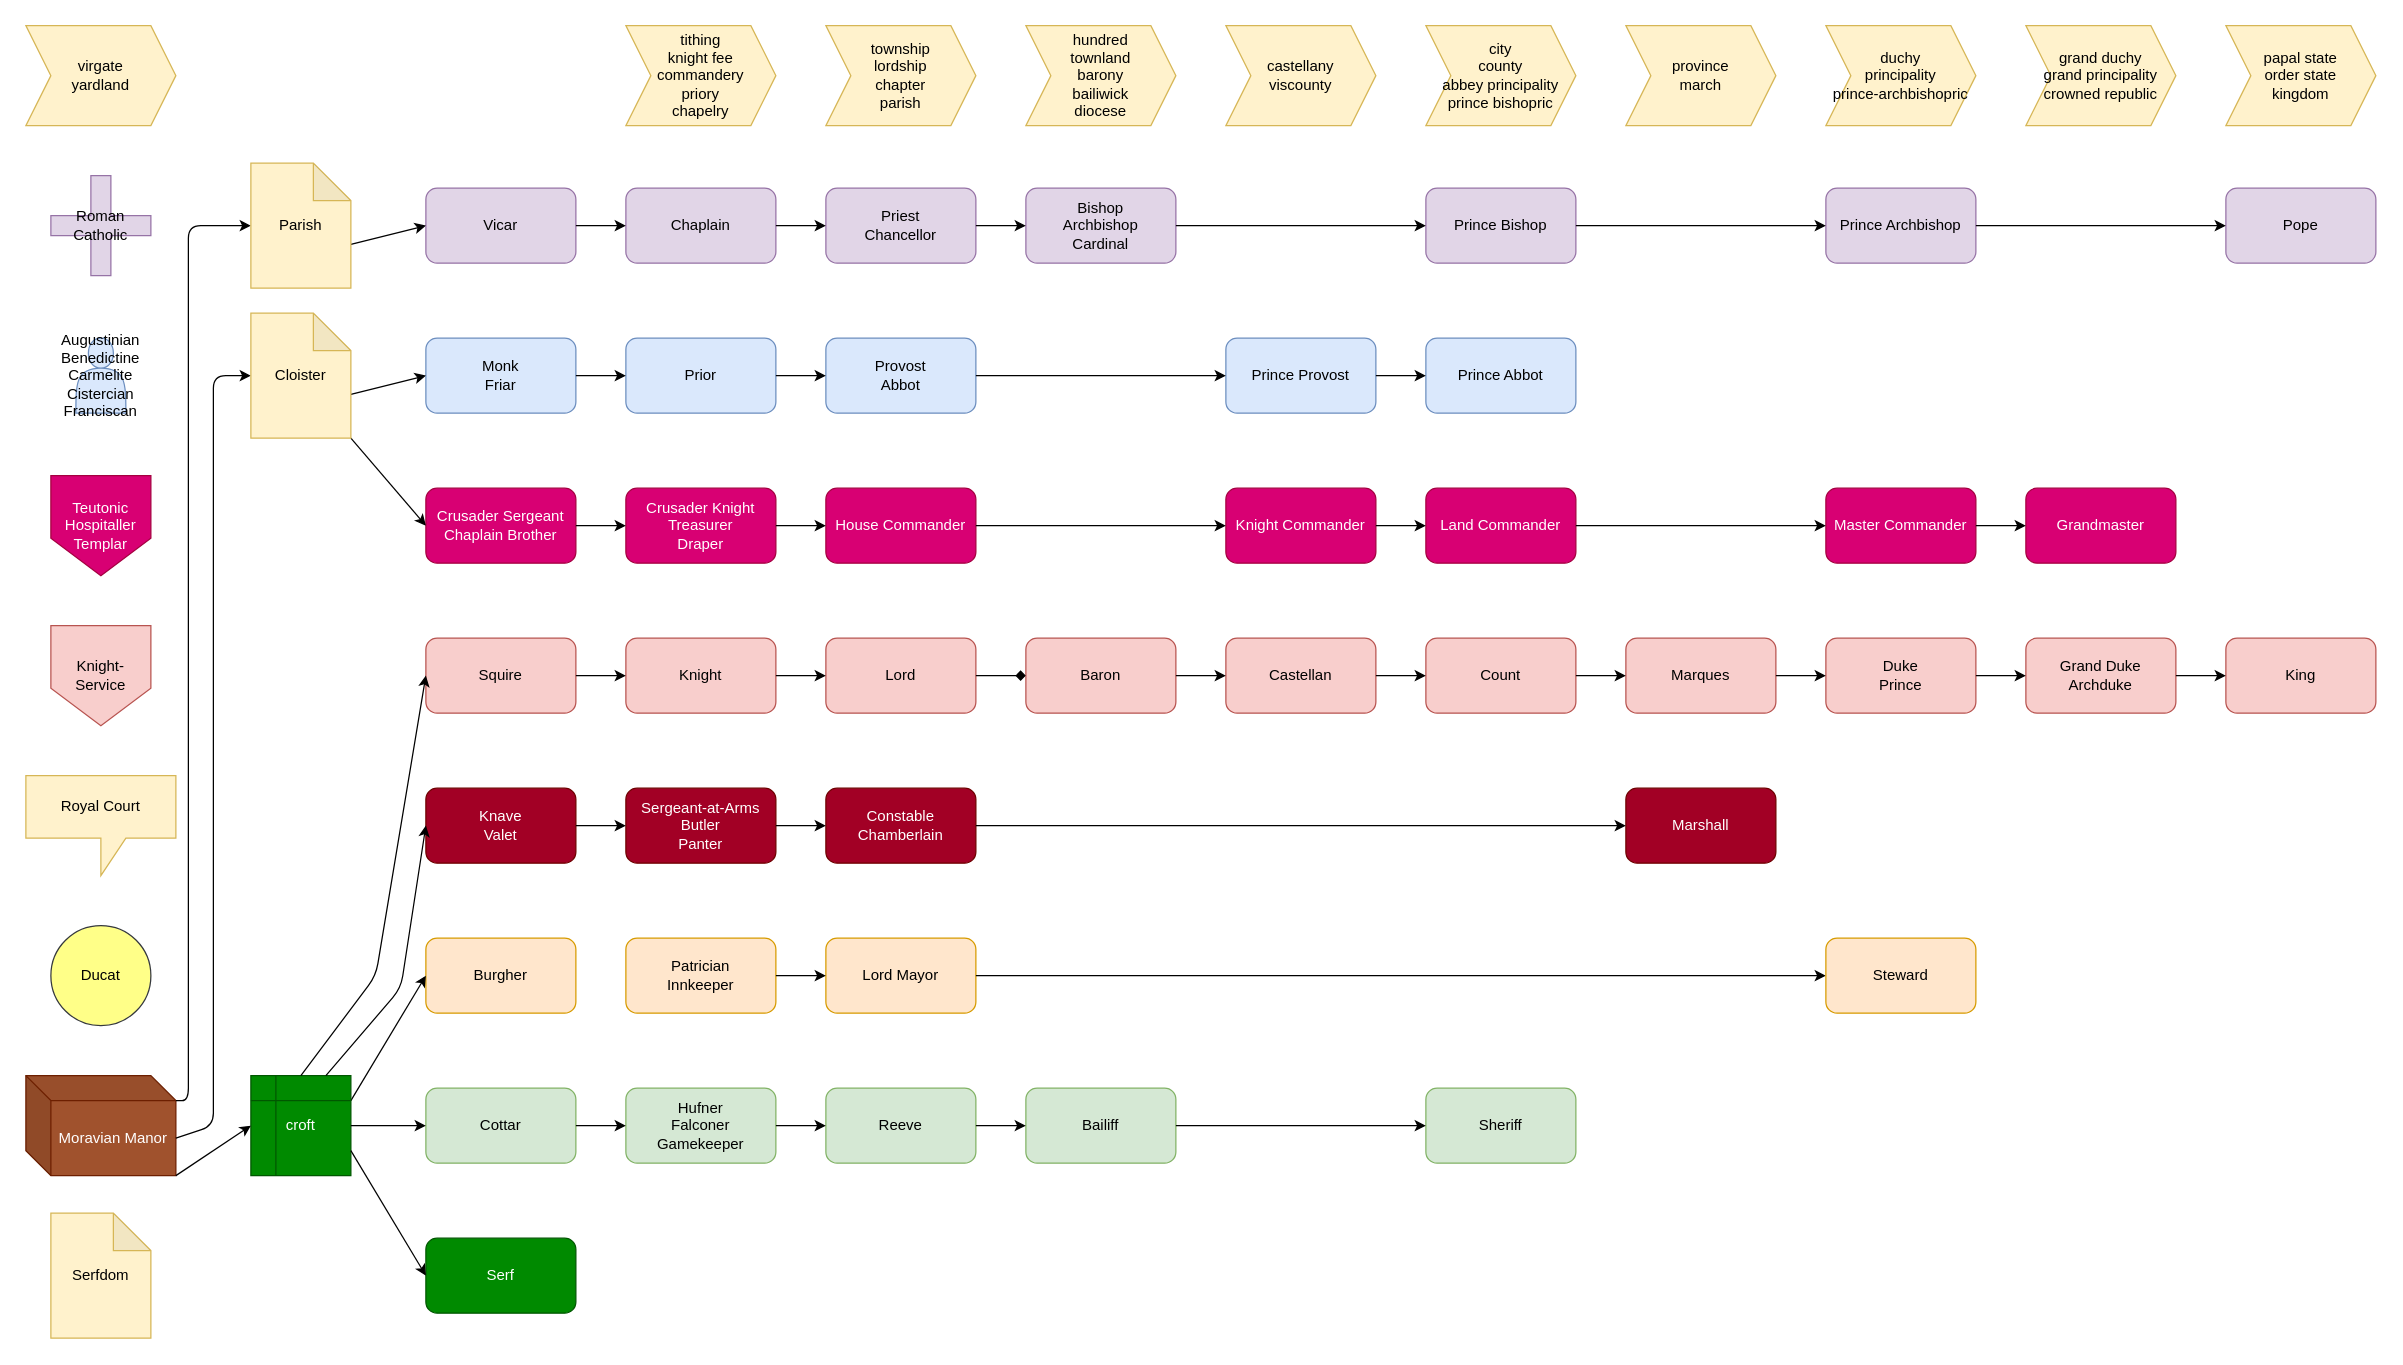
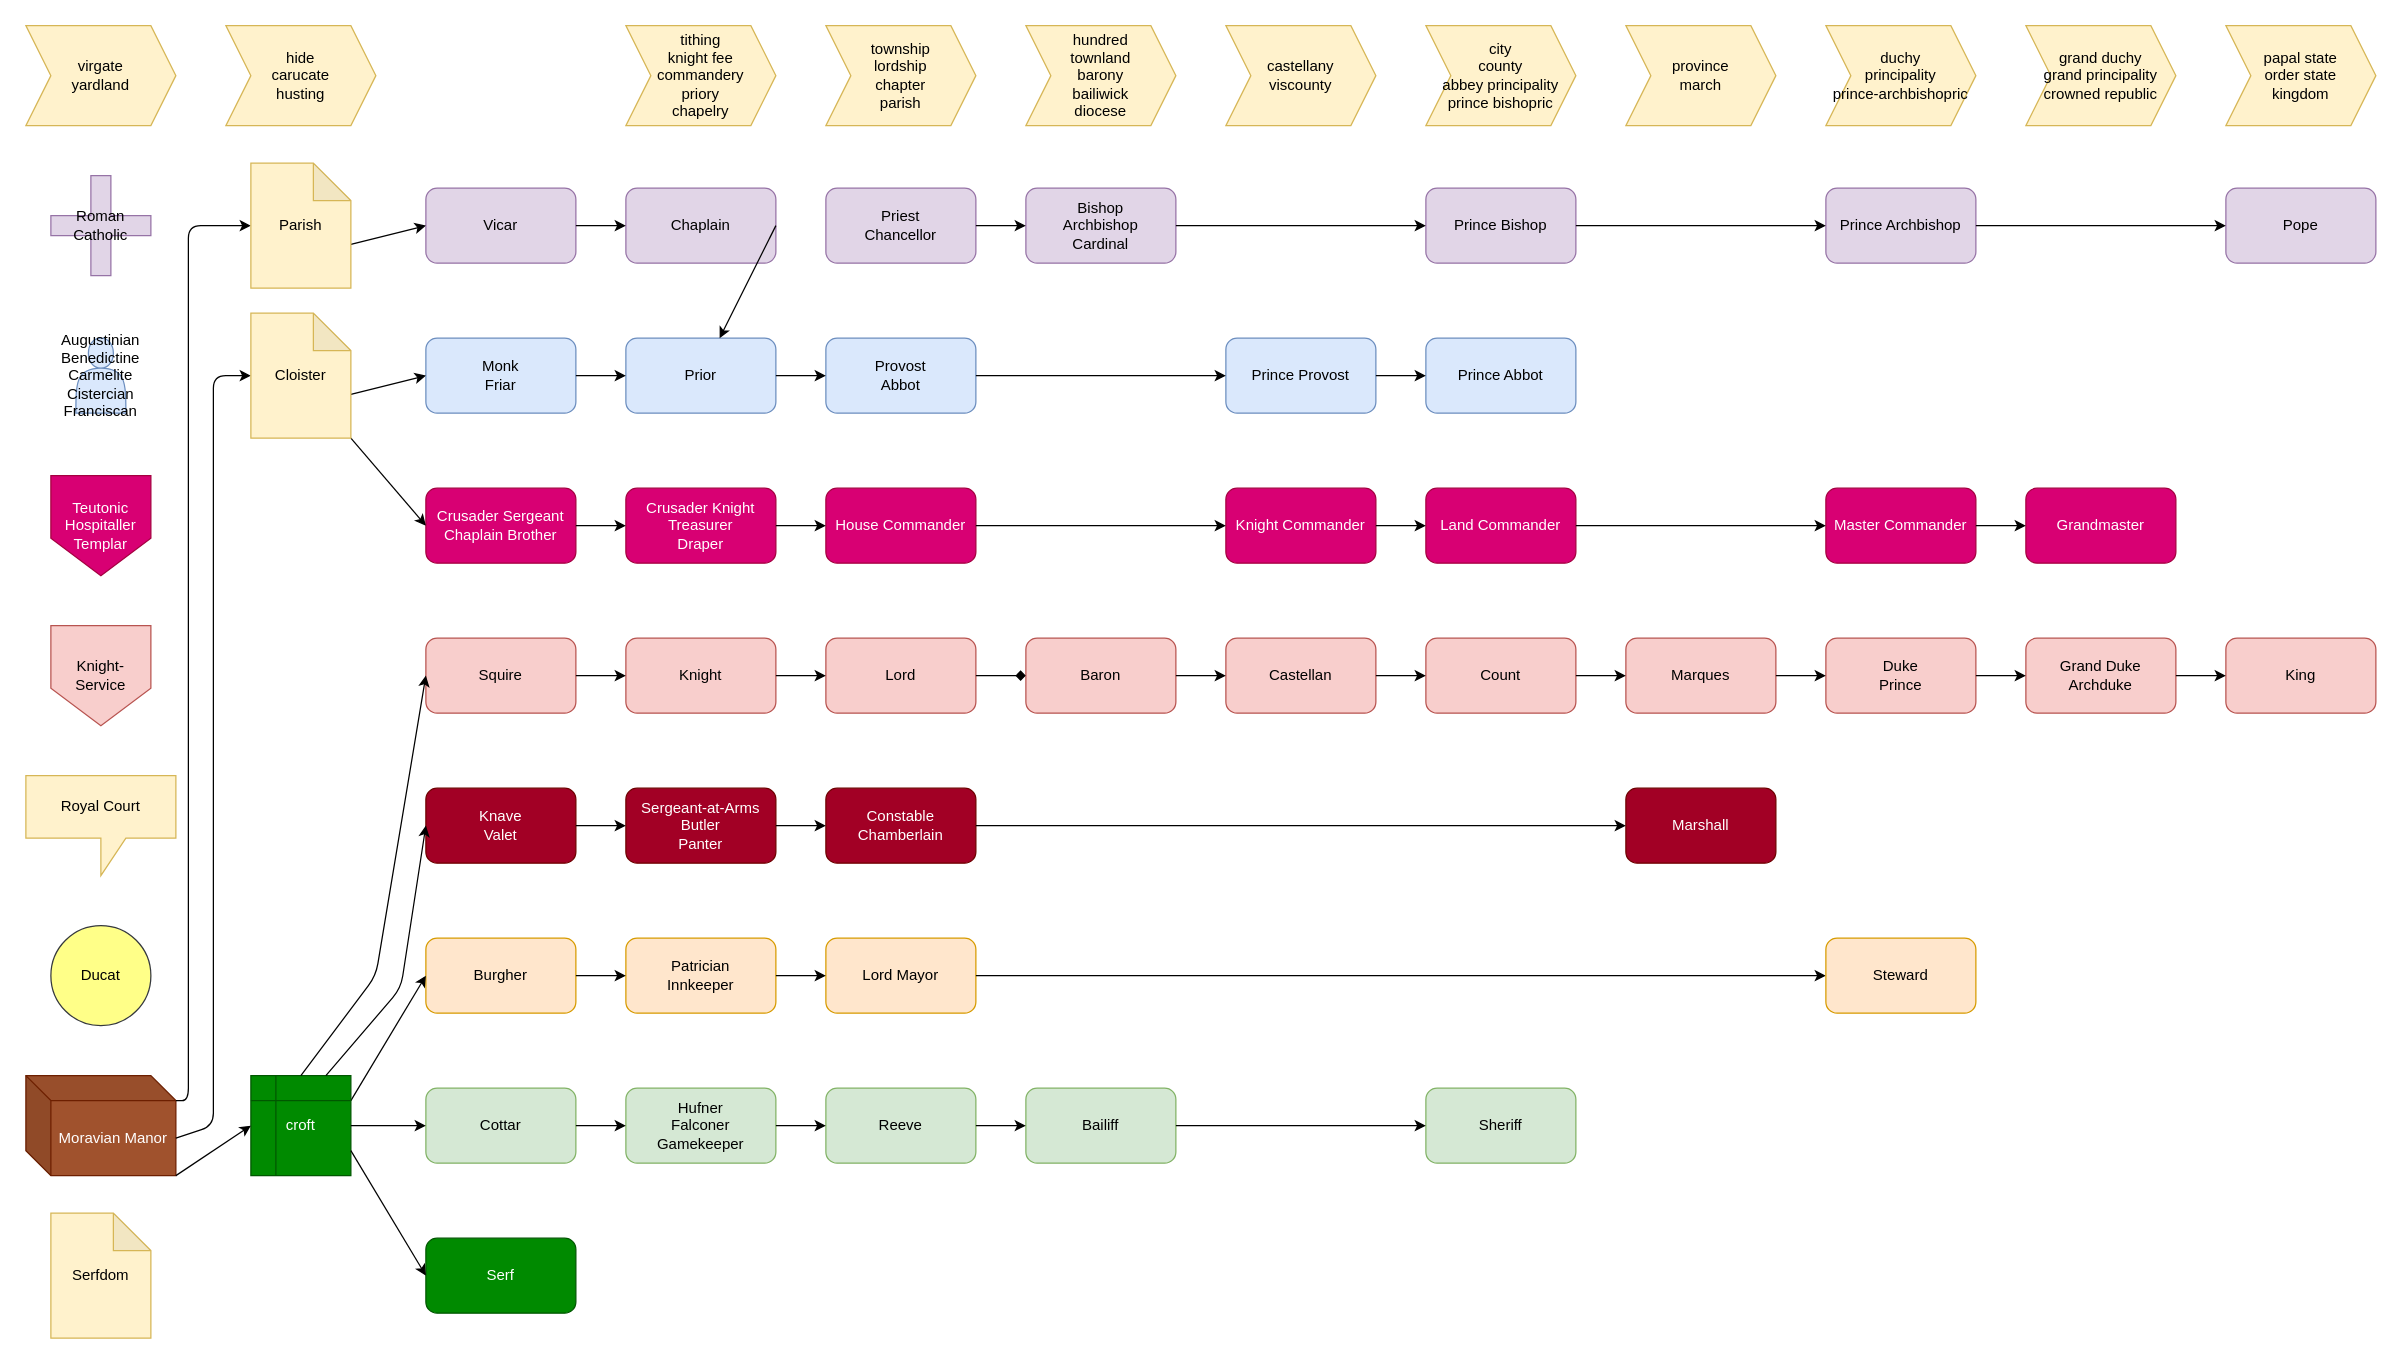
node "hide carucate husting": added
edge "Chaplain" -> "Priest Chancellor": now "Chaplain" -> "Prior"
edge "Burgher" -> "Patrician Innkeeper": added
